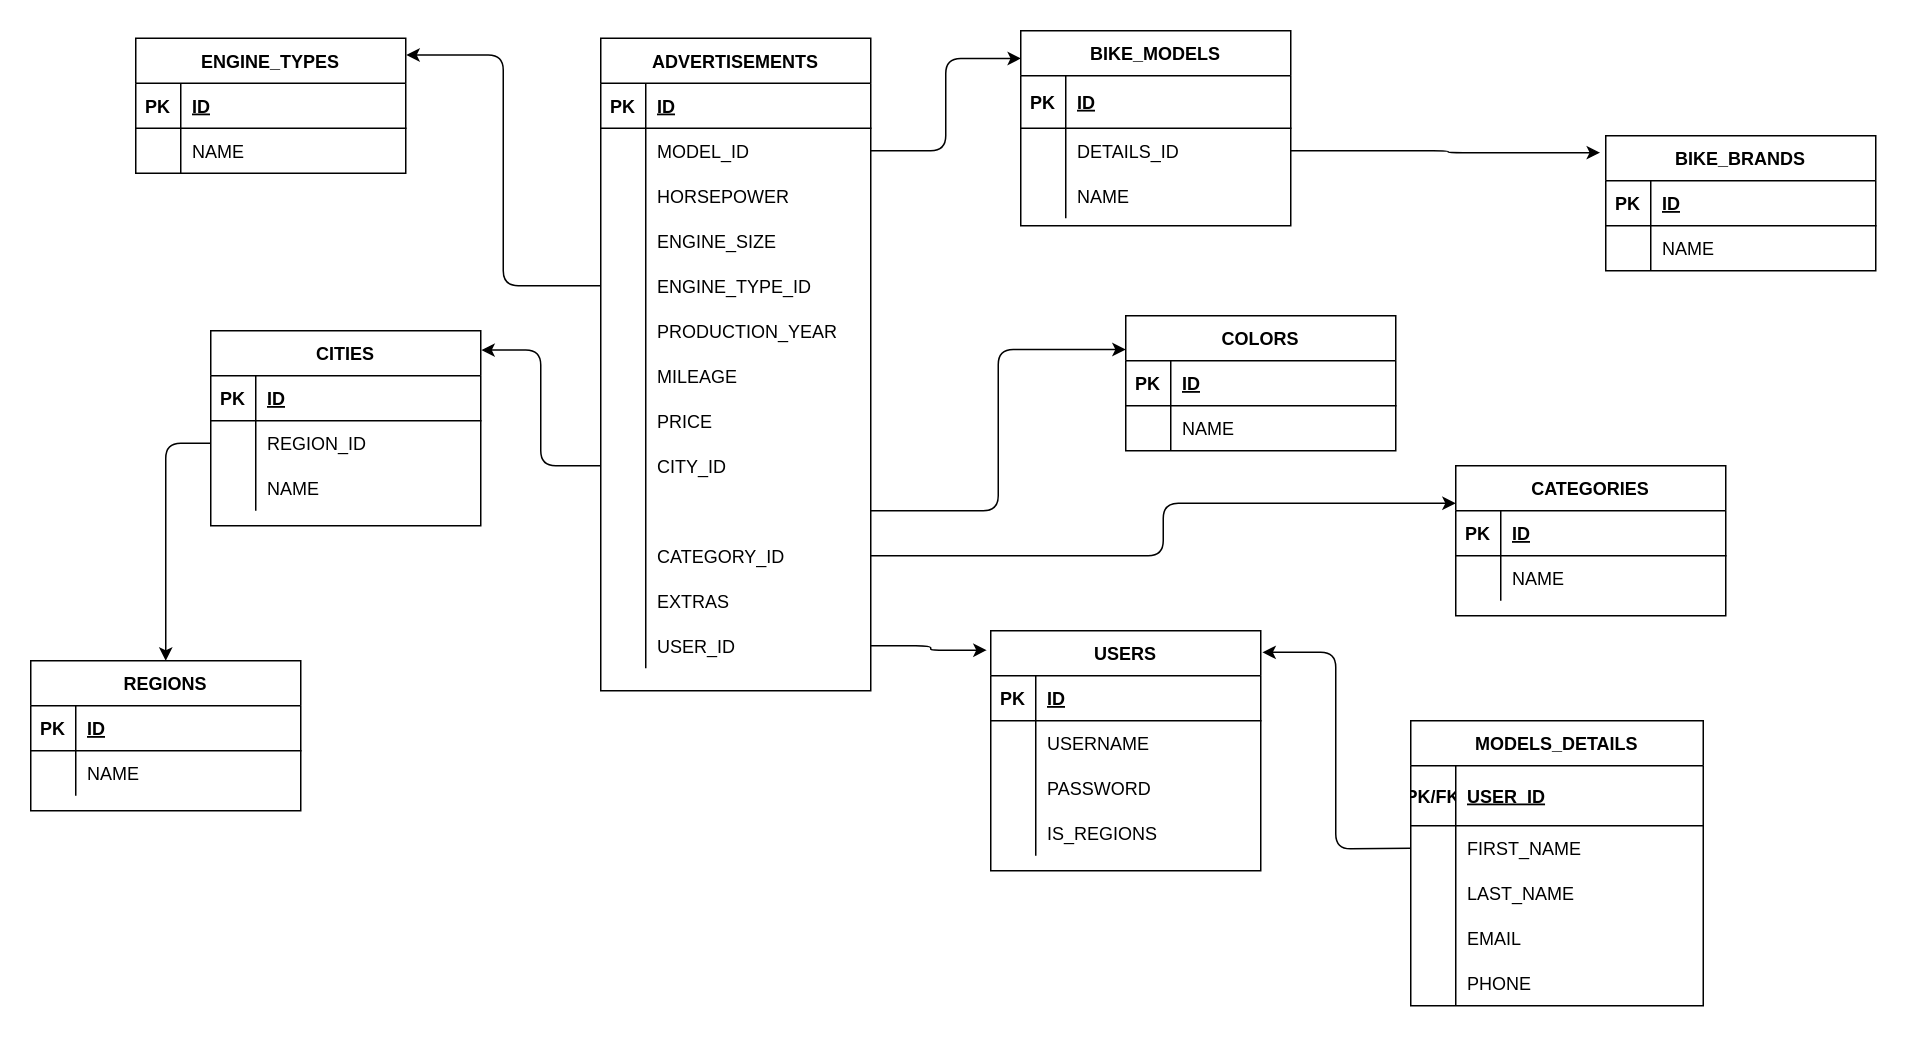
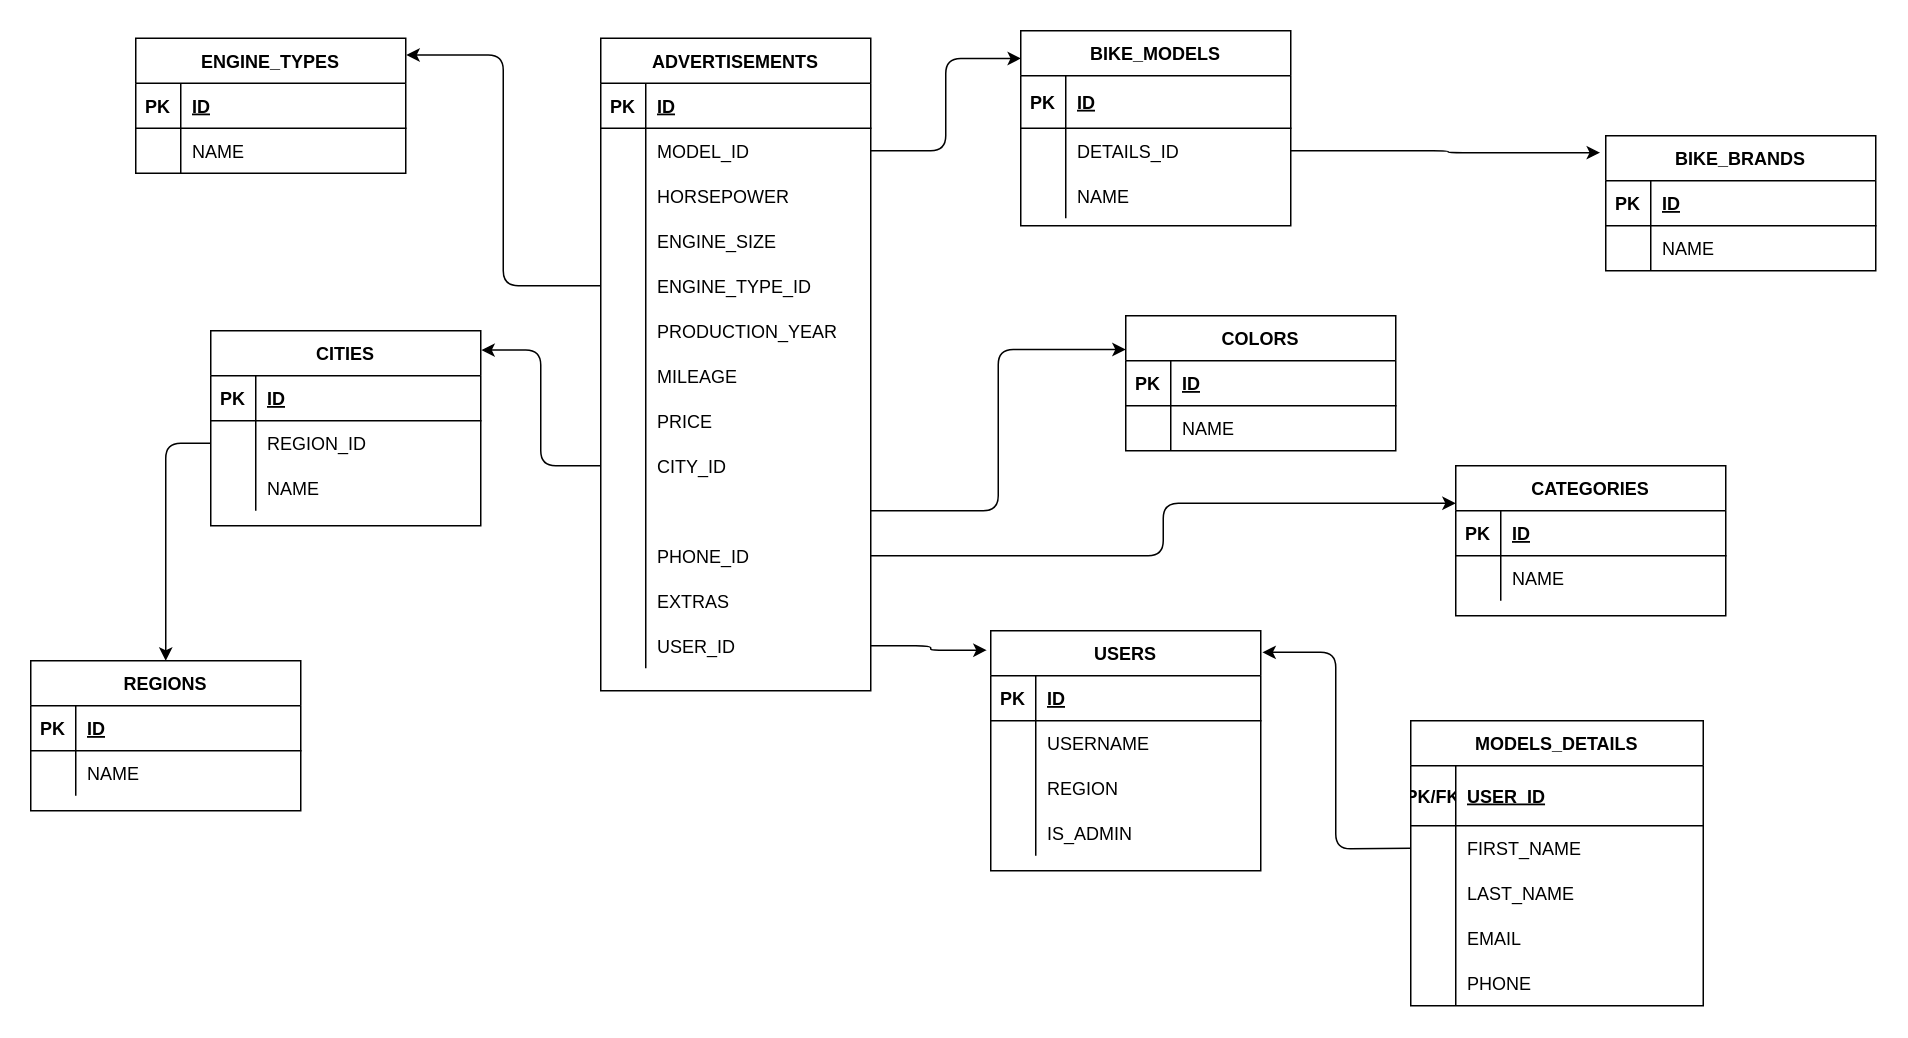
node "CATEGORY_ID": label "CATEGORY_ID" -> "PHONE_ID"
node "PASSWORD": label "PASSWORD" -> "REGION"
node "IS_REGIONS": label "IS_REGIONS" -> "IS_ADMIN"
